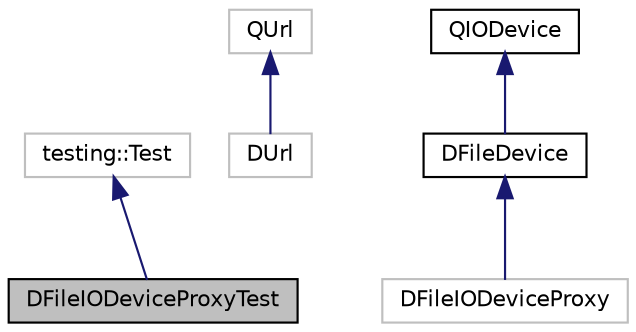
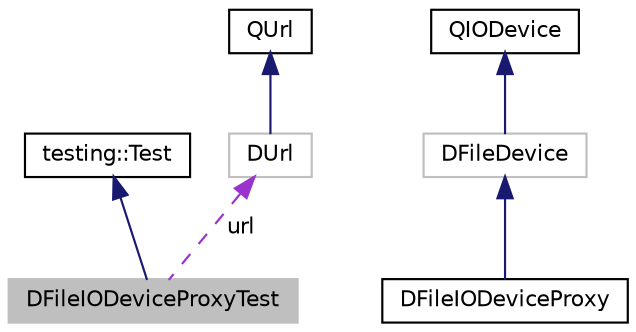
node "QUrl": color grey75 -> black
node "testing::Test": color grey75 -> black
node "DFileDevice": color black -> grey75
edge "DFileIODeviceProxyTest" -> "DUrl": added, label "url"
node "DFileIODeviceProxyTest": color black -> grey75
node "DFileIODeviceProxy": color grey75 -> black
